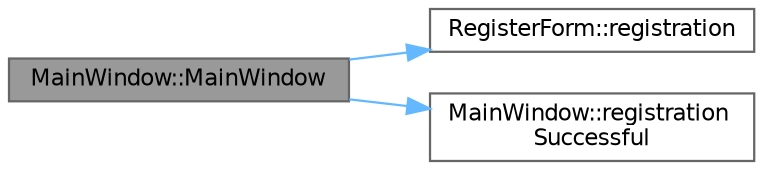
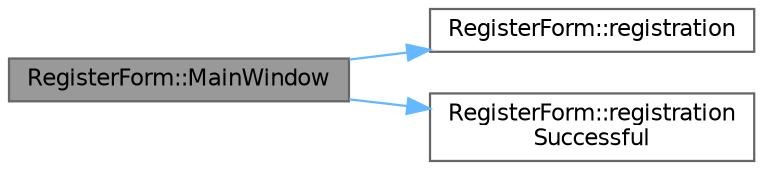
node "MainWindow::MainWindow": label "MainWindow::MainWindow" -> "RegisterForm::MainWindow"
node "MainWindow::registration Successful": label "MainWindow::registration Successful" -> "RegisterForm::registration Successful"
